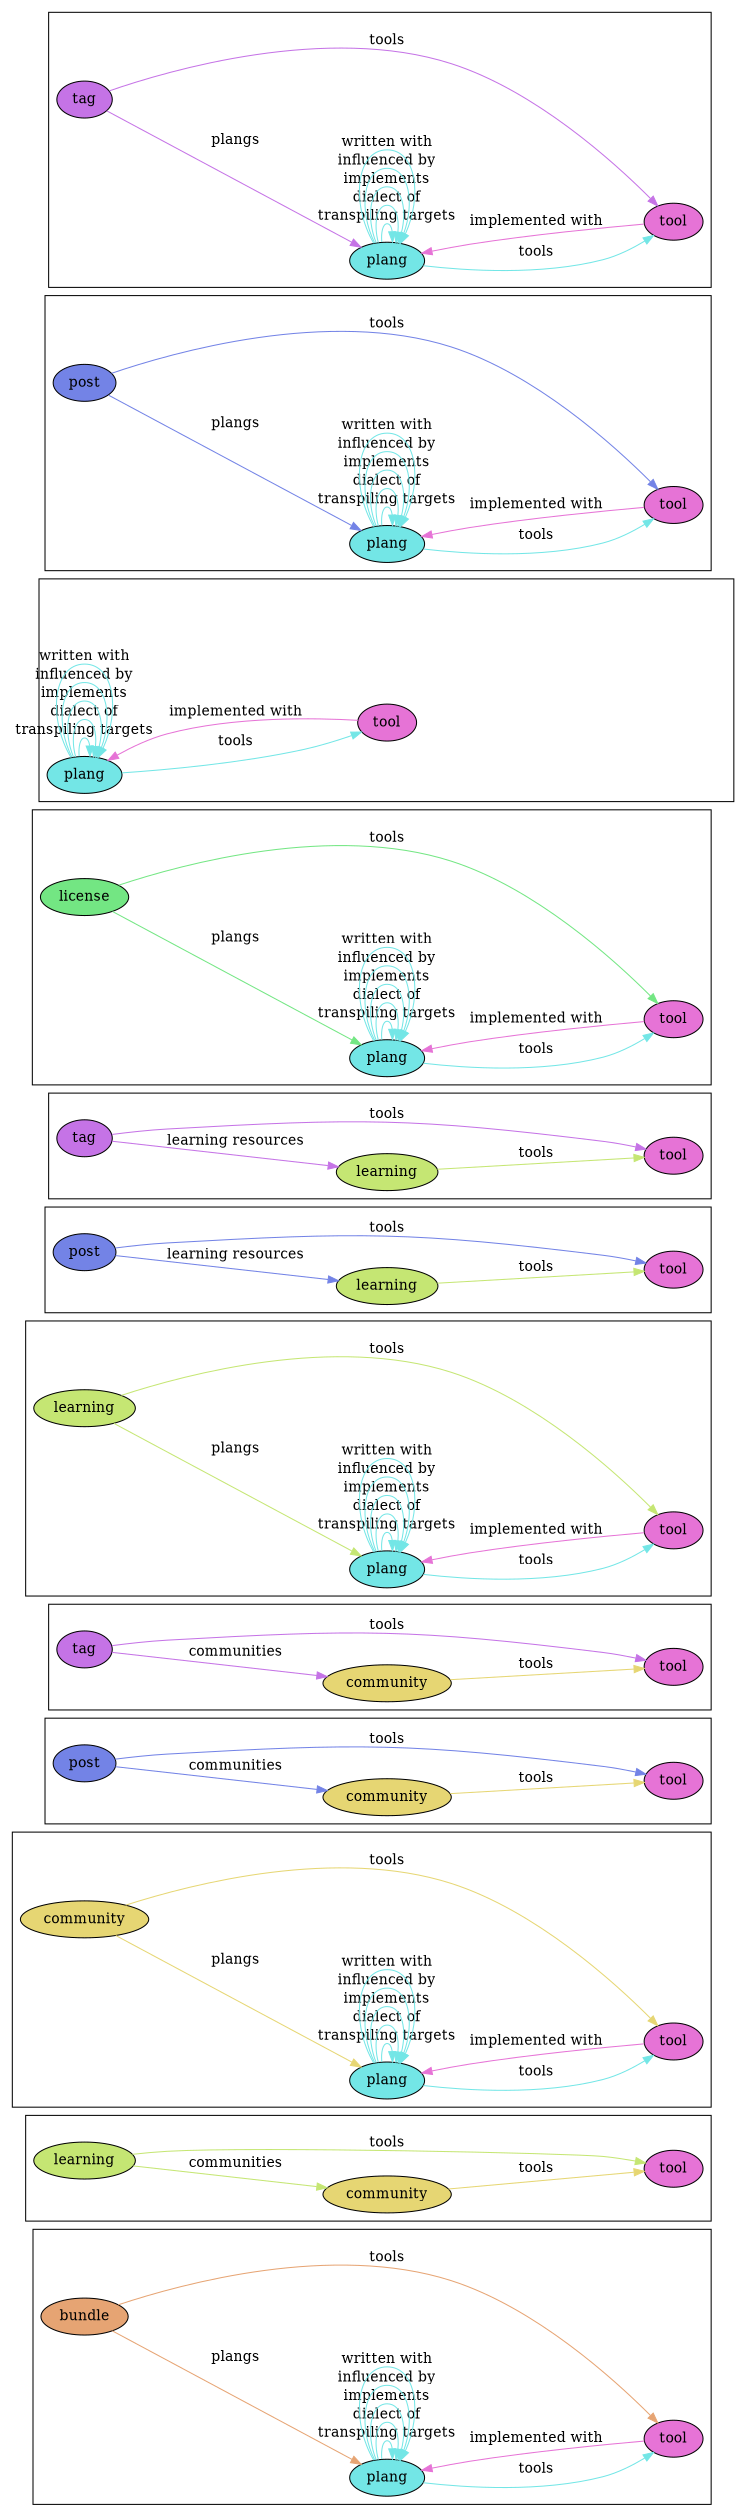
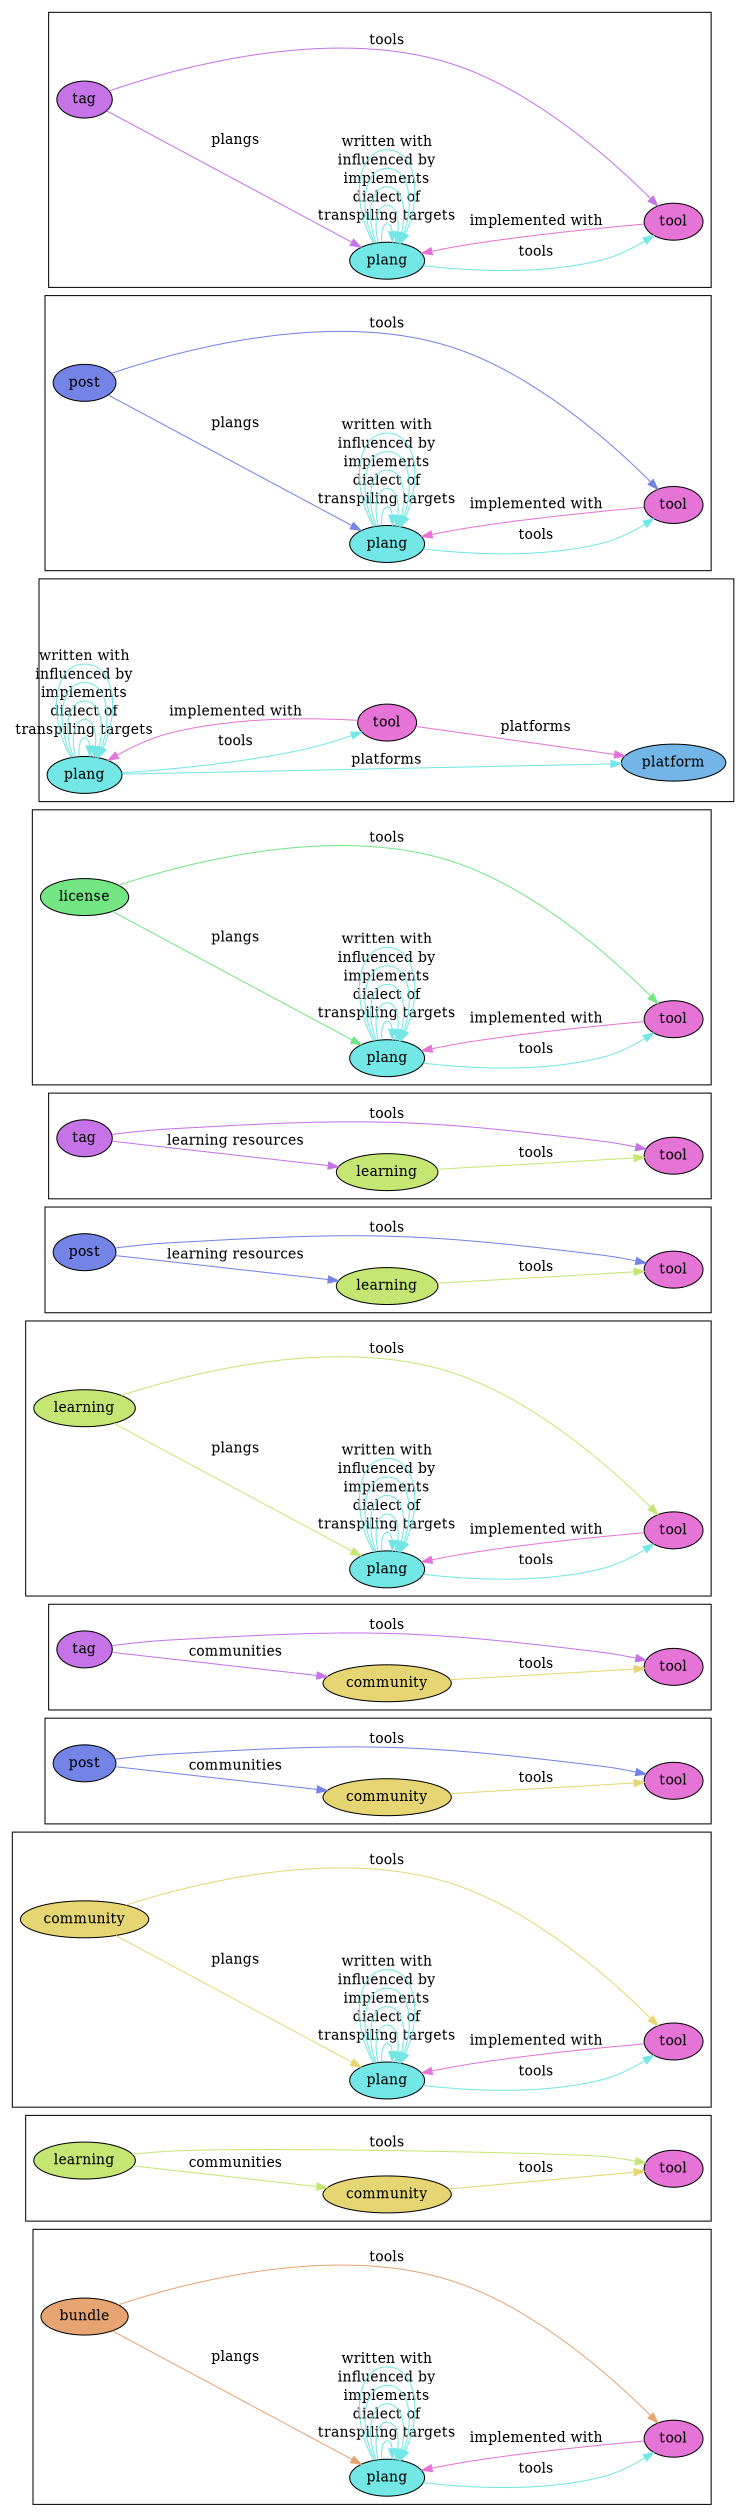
node "platform": added
